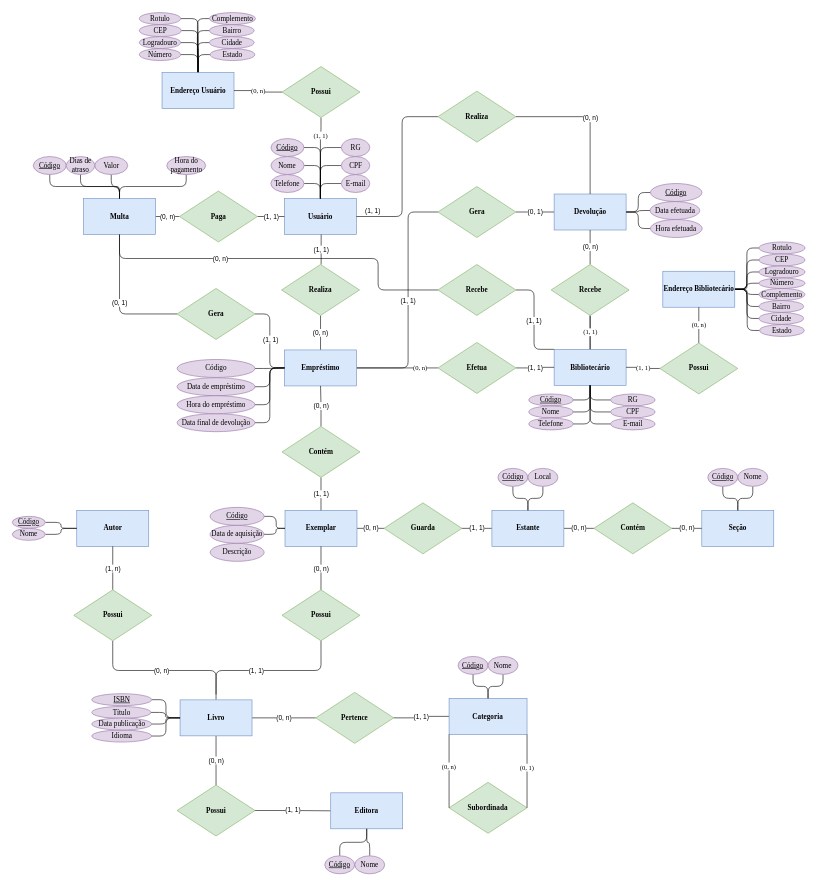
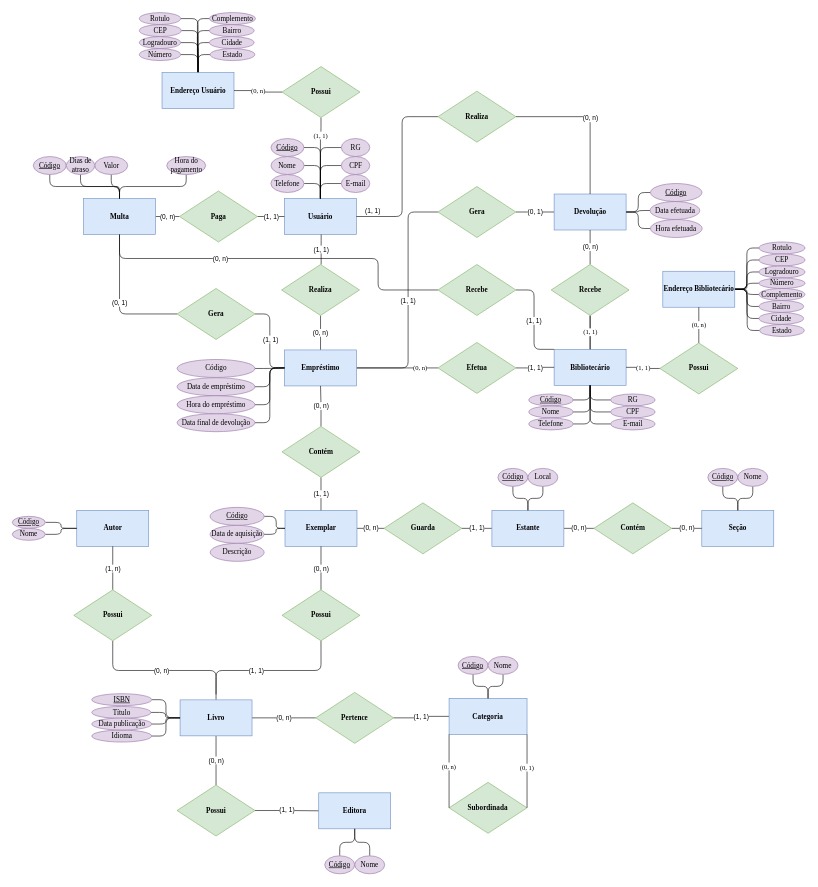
node "Editora": moved (367, 811) -> (355, 811)
